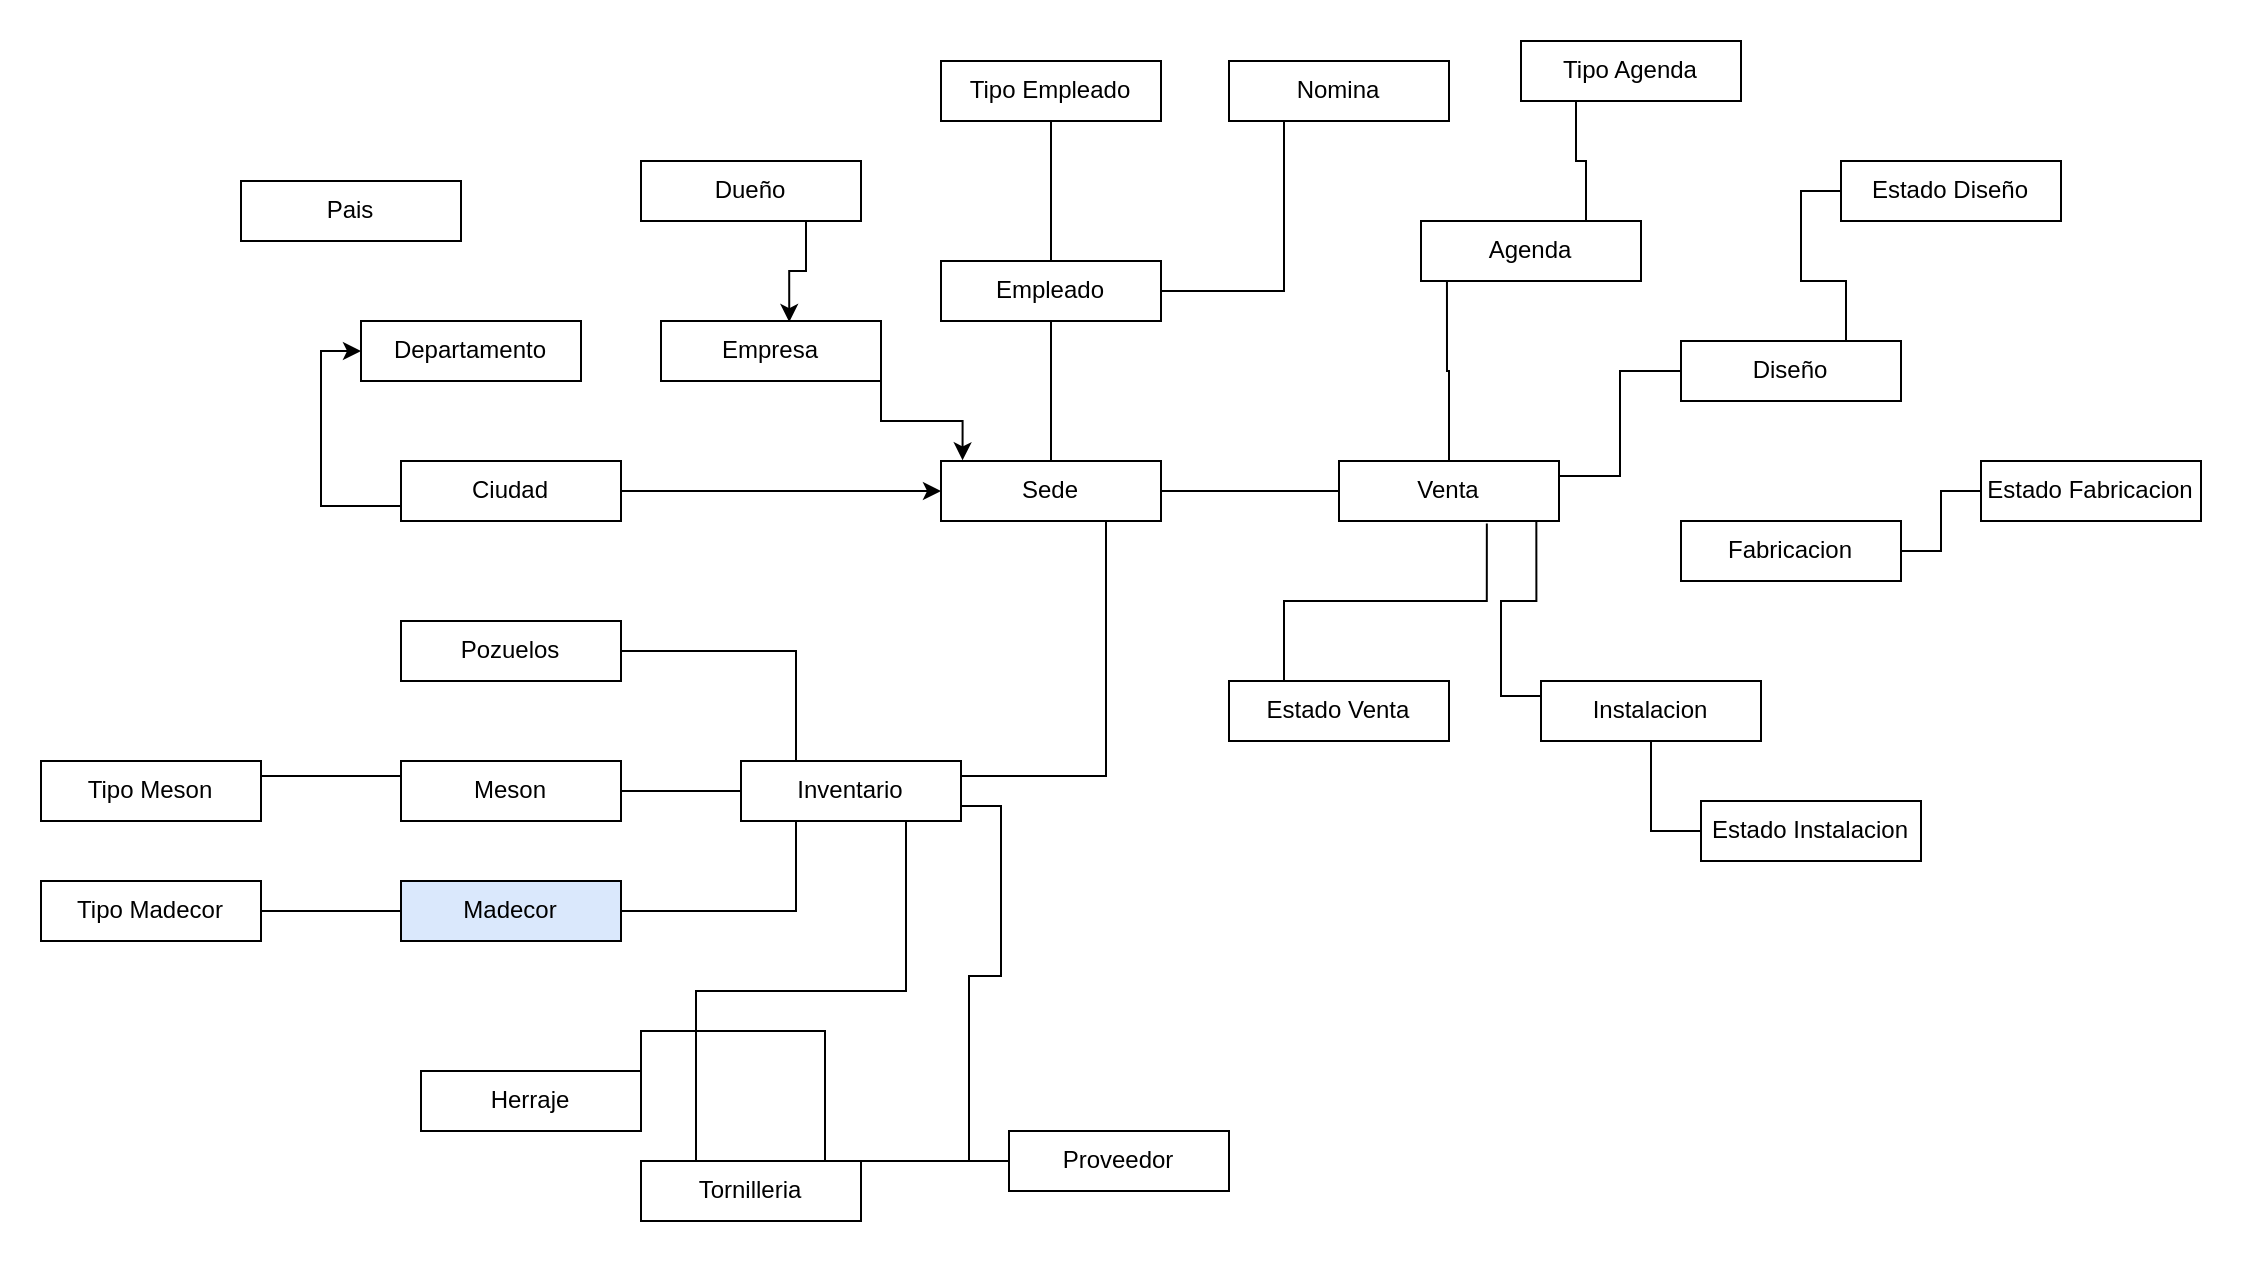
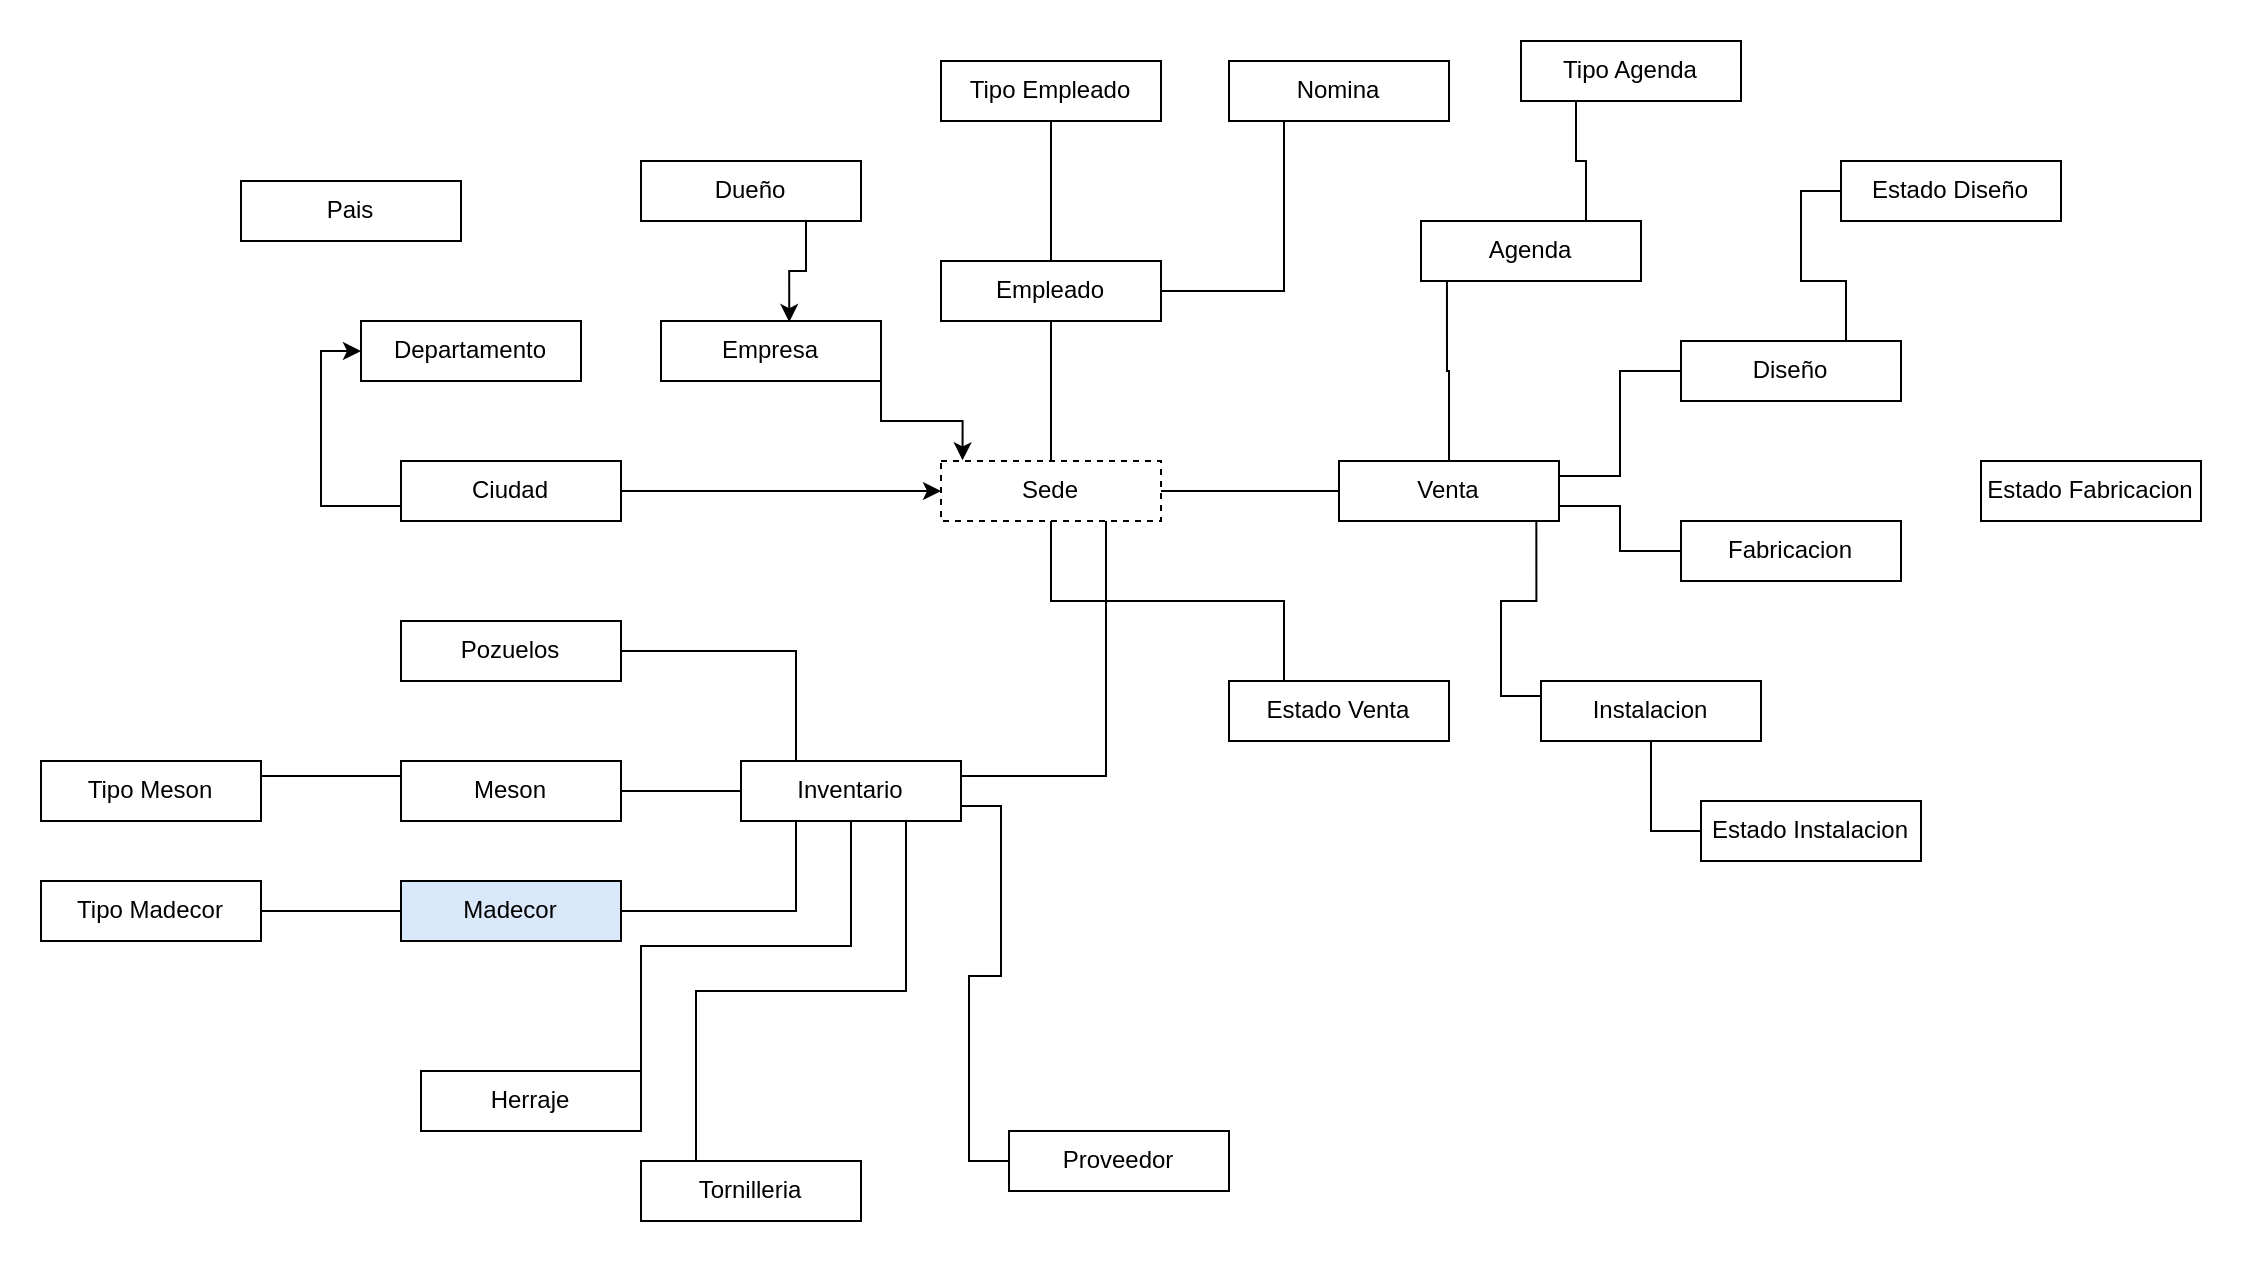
node "Sede": style solid -> dashed
edge "Estado Fabricacion" -- "Fabricacion": removed
edge "Venta" -- "Fabricacion": added
edge "Venta" -- "Estado Venta": now "Sede" -- "Estado Venta"
edge "Herraje" -- "Proveedor": now "Herraje" -- "Inventario"
